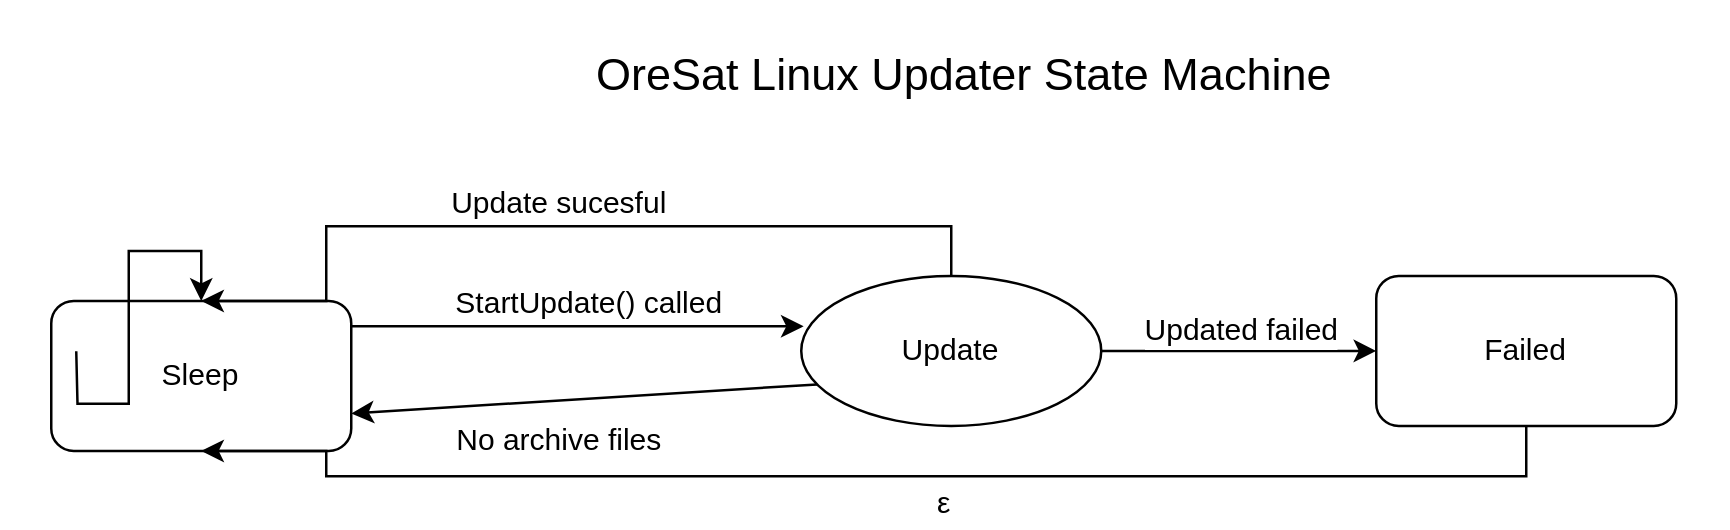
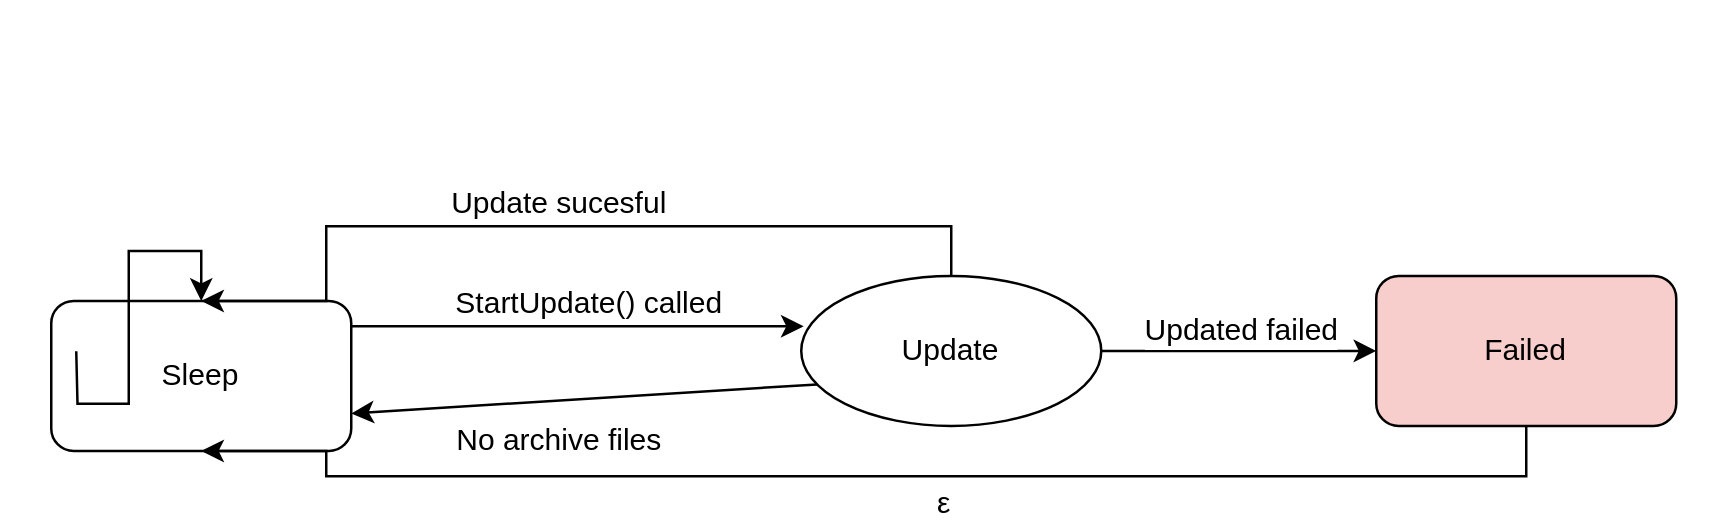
node "OreSat Linux Updater State Machine": removed
node "Failed": fillcolor #ffffff -> #f8cecc
